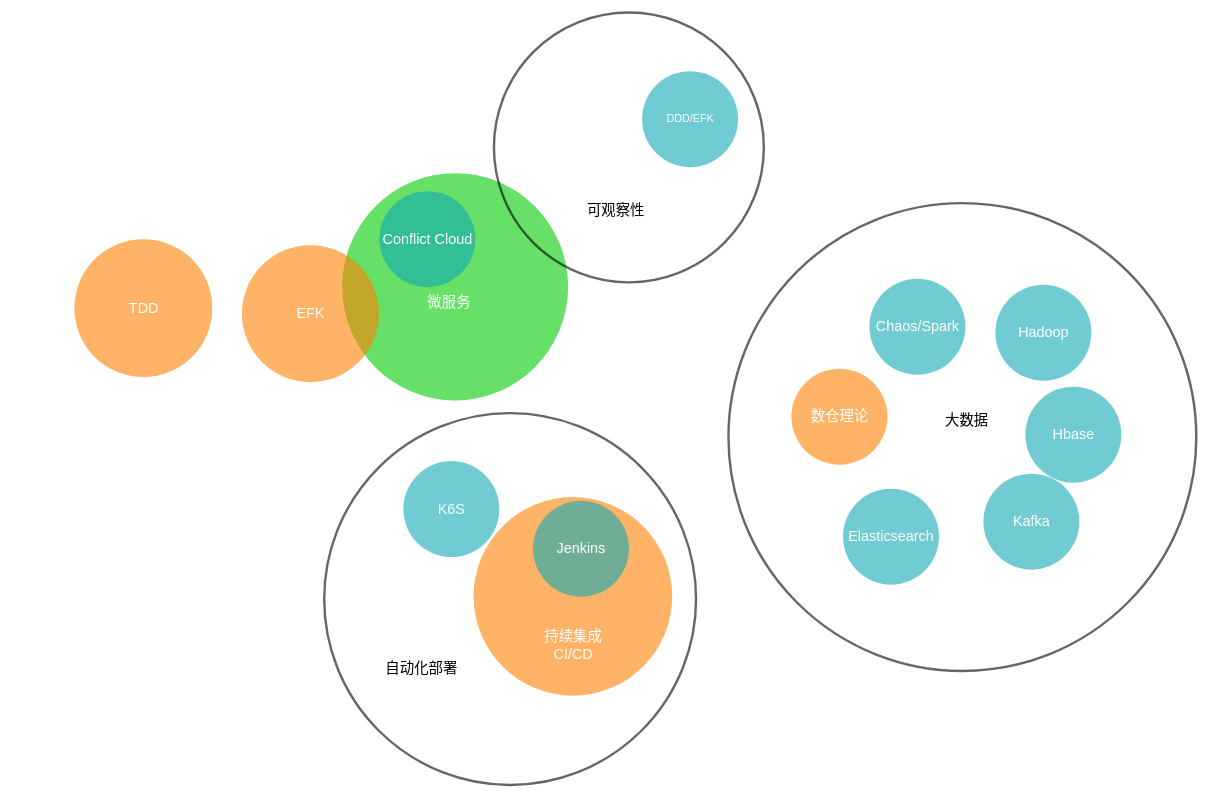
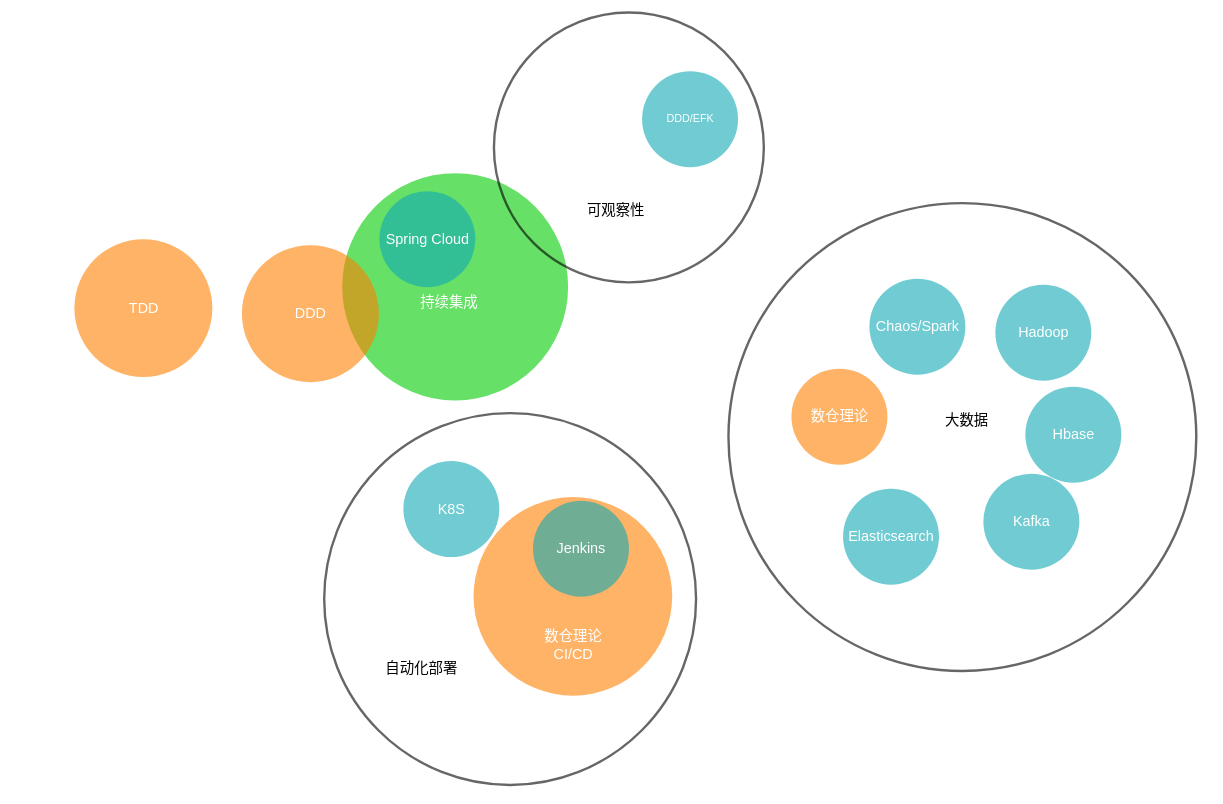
node "Conflict Cloud": label "Conflict Cloud" -> "Spring Cloud"
node "微服务": label "微服务" -> "持续集成"
node "EFK": label "EFK" -> "DDD"
node "K6S": label "K6S" -> "K8S"
node "持续集成 CI/CD": label "持续集成 CI/CD" -> "数仓理论 CI/CD"
